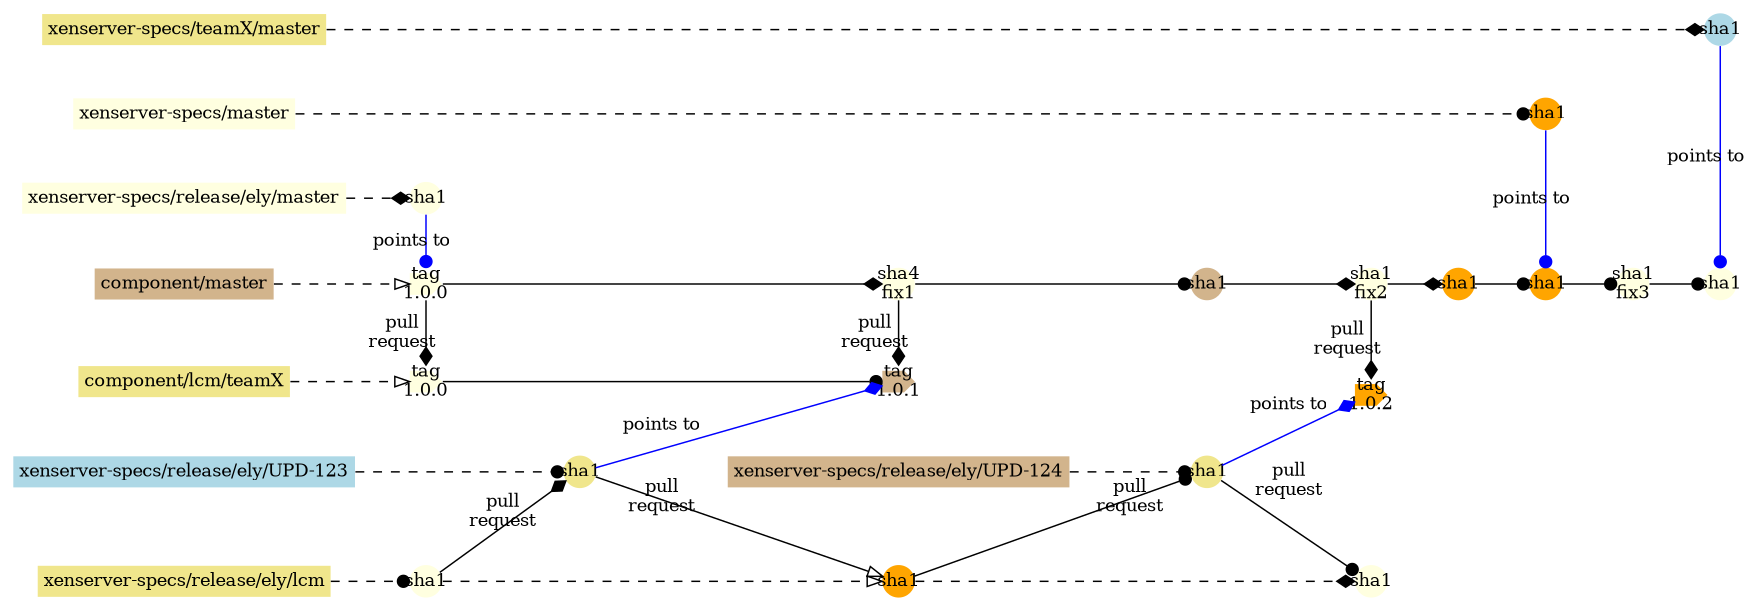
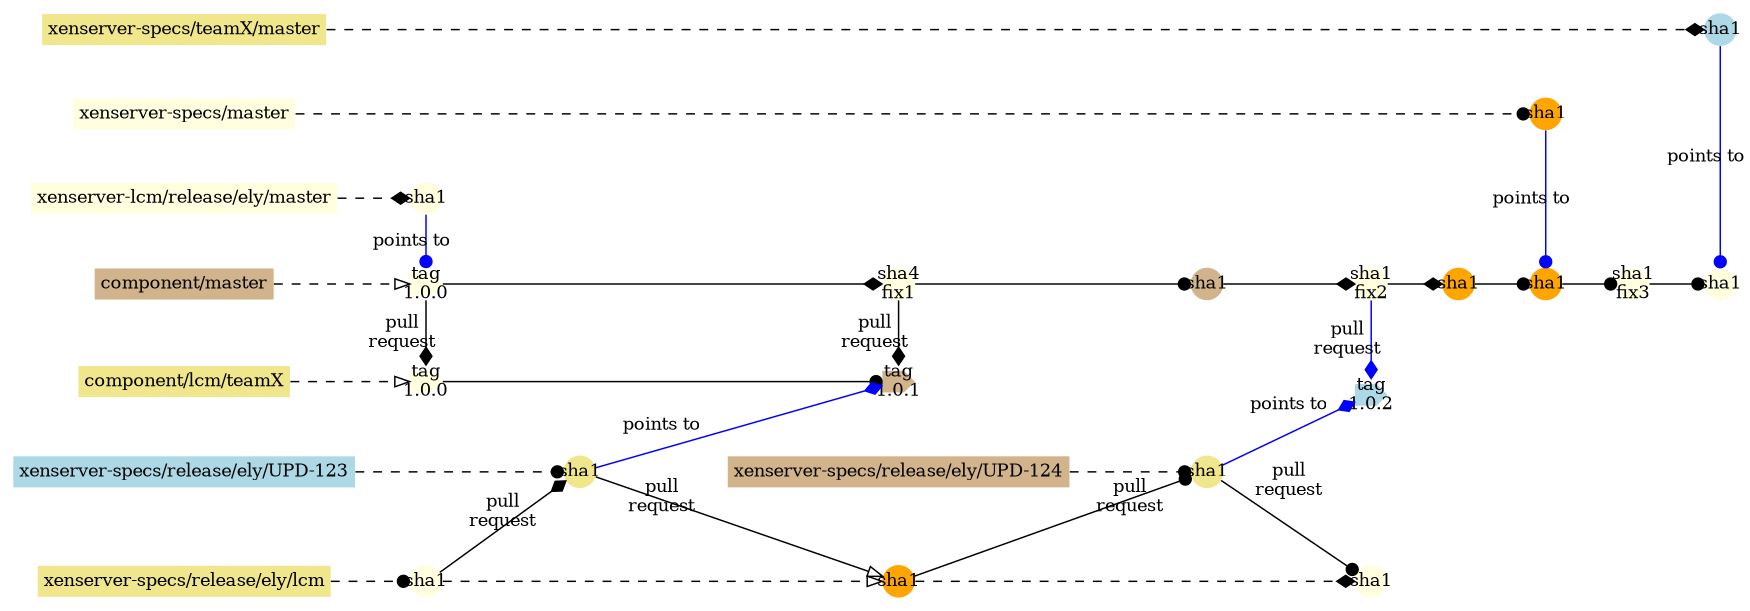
node "xenserver-specs/release/ely/master": label "xenserver-specs/release/ely/master" -> "xenserver-lcm/release/ely/master"
edge "sha1 fix2" -> "tag 1.0.2": color black -> blue
node "tag 1.0.2": fillcolor orange -> lightblue
